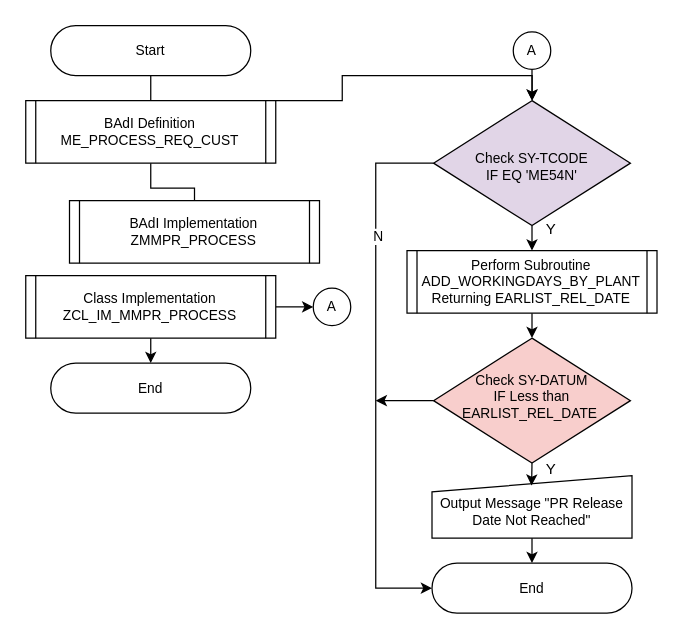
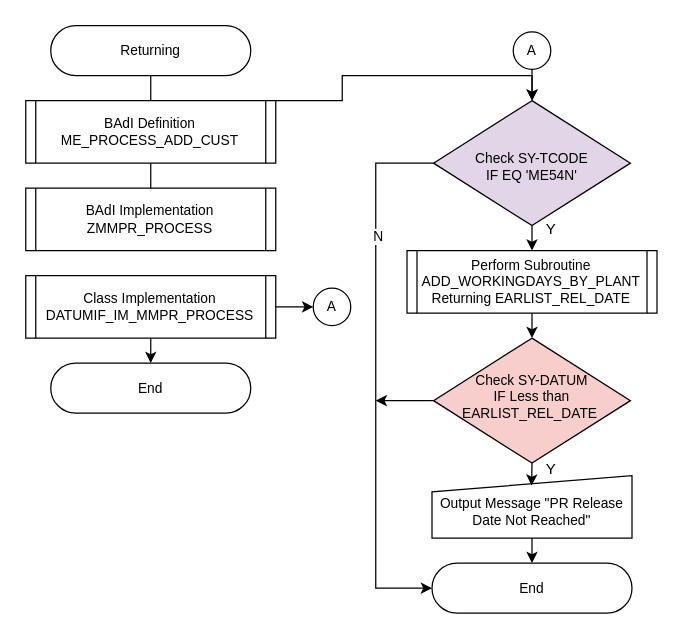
node "Start": label "Start" -> "Returning"
node "BAdI Definition ME_PROCESS_REQ_CUST": label "BAdI Definition ME_PROCESS_REQ_CUST" -> "BAdI Definition ME_PROCESS_ADD_CUST"
node "BAdI Implementation ZMMPR_PROCESS": moved (194, 232) -> (151, 219)
node "Class Implementation ZCL_IM_MMPR_PROCESS": label "Class Implementation ZCL_IM_MMPR_PROCESS" -> "Class Implementation DATUMIF_IM_MMPR_PROCESS"
